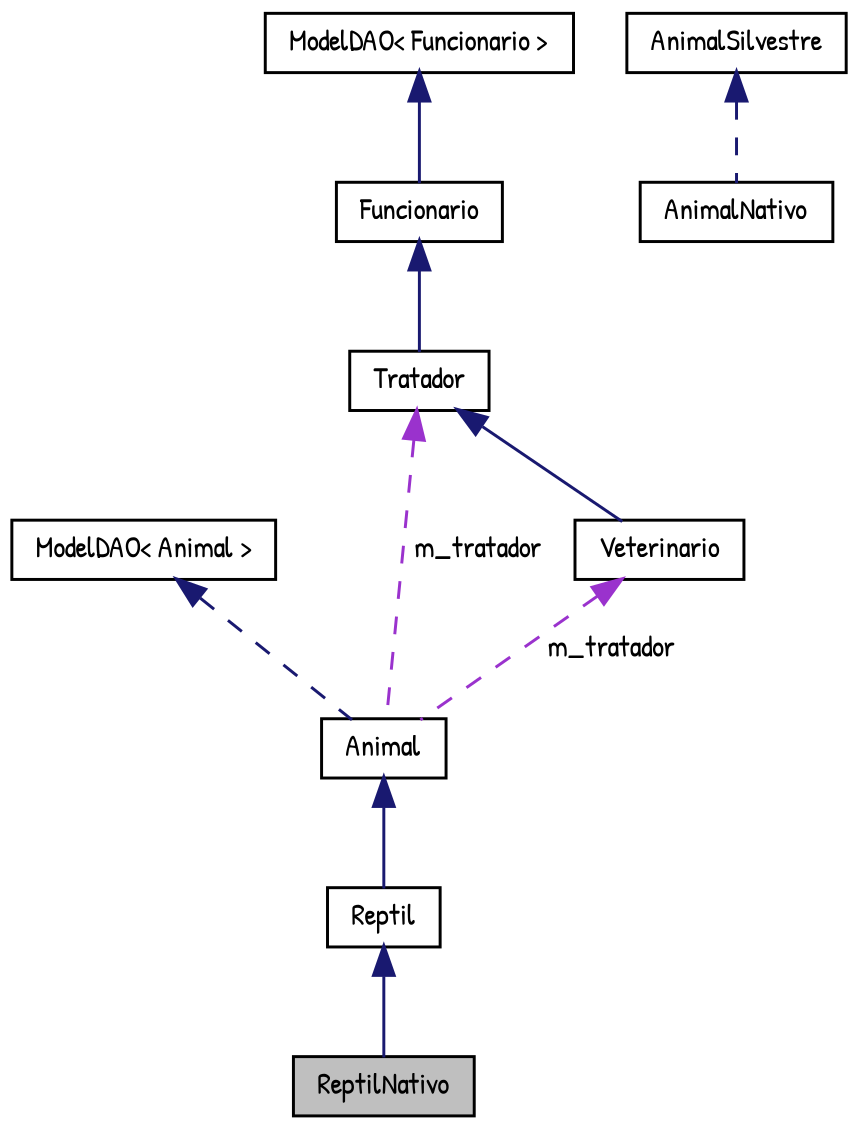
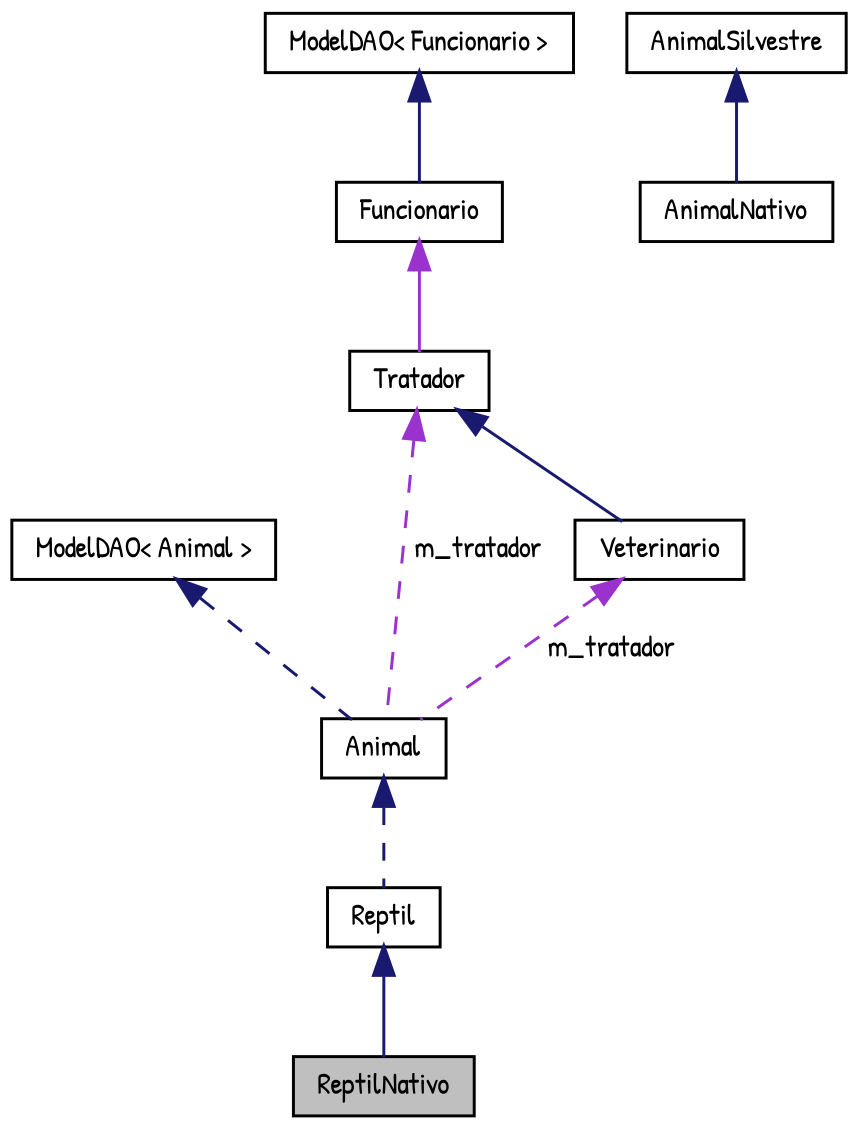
edge "AnimalNativo" -> "AnimalSilvestre": style dashed -> solid
edge "Tratador" -> "Funcionario": color midnightblue -> darkorchid3
edge "Reptil" -> "Animal": style solid -> dashed
